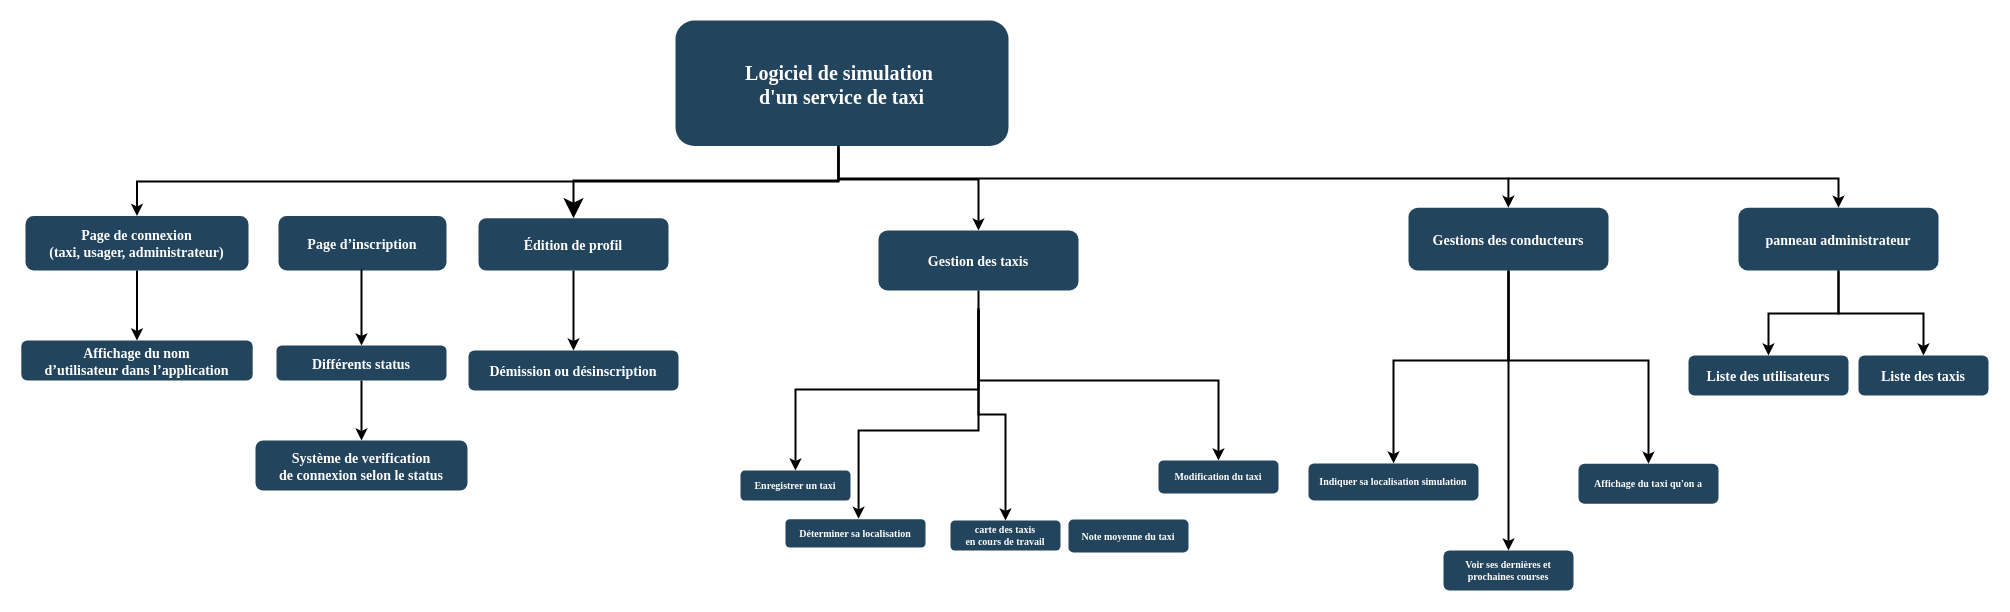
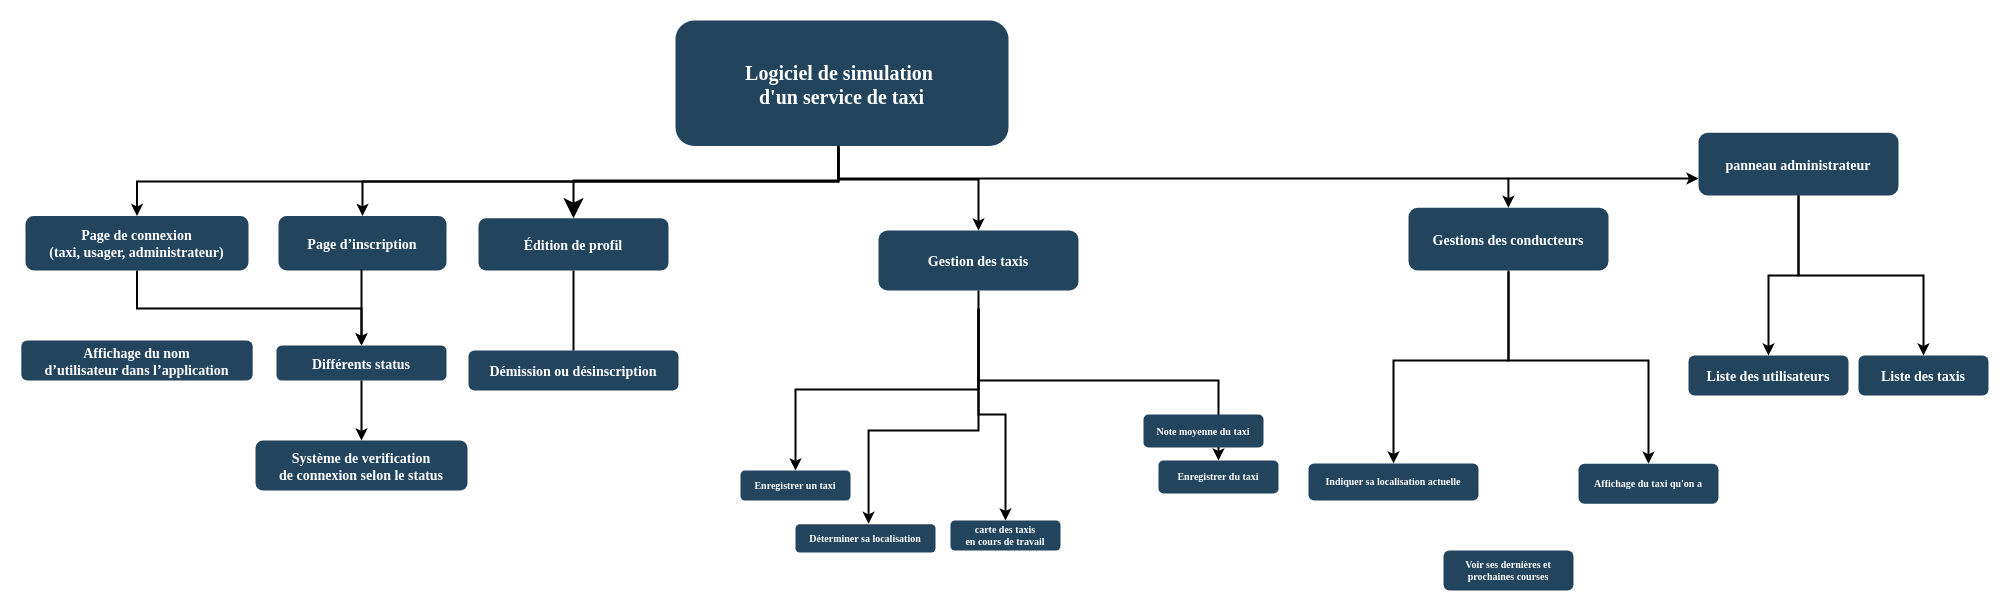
edge "Logiciel de simulation d'un service de taxi" -> "Page d’inscription": added
node "panneau administrateur": moved (1839, 239) -> (1799, 164)
edge "Page de connexion (taxi, usager, administrateur)" -> "Affichage du nom d’utilisateur dans l’application": now "Page de connexion (taxi, usager, administrateur)" -> "Différents status"
edge "Édition de profil" -> "Démission ou désinscription": arrowhead classic -> none
edge "Gestions des conducteurs" -> "Voir ses dernières et prochaines courses": removed
node "Modification du taxi": label "Modification du taxi" -> "Enregistrer du taxi"
node "Indiquer sa localisation simulation": label "Indiquer sa localisation simulation" -> "Indiquer sa localisation actuelle"
node "Déterminer sa localisation": moved (856, 533) -> (866, 538)
node "Note moyenne du taxi": moved (1129, 536) -> (1204, 431)
